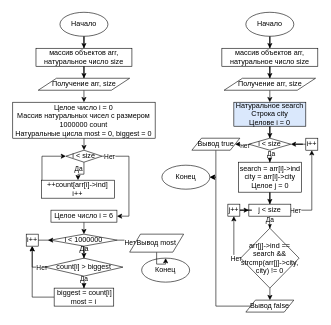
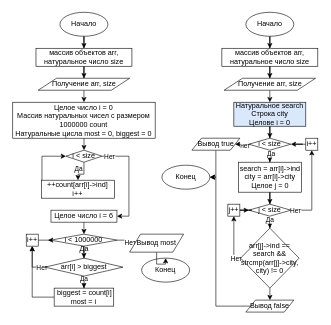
node "j < size": shape rectangle -> diamond
node "count[i] > biggest": label "count[i] > biggest" -> "arr[i] > biggest"
